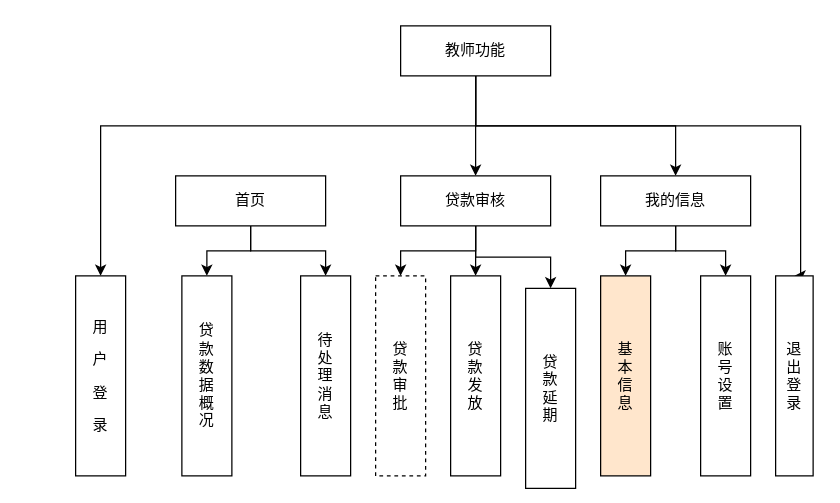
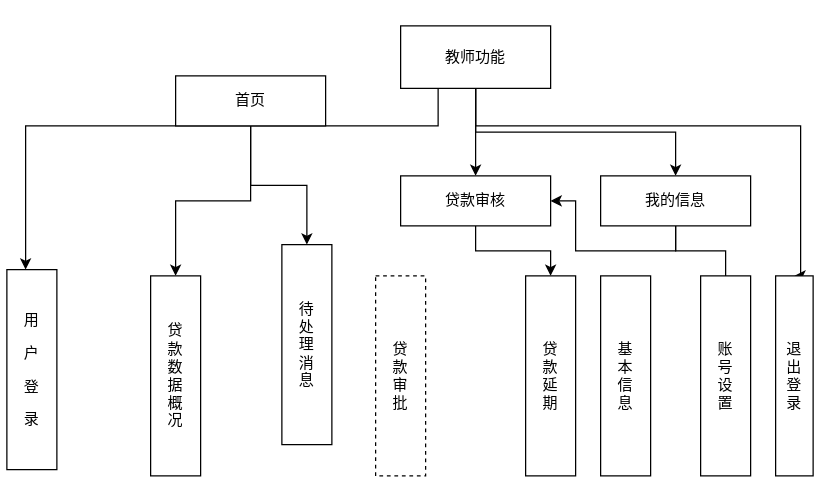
node "教师功能": size 150x50 -> 150x63
node "首页": moved (251, 201) -> (251, 101)
edge "贷款审核" -> "贷 款 审 批": removed
edge "我的信息" -> "基 本 信 息": now "我的信息" -> "贷款审核"
edge "贷款审核" -> "贷 款 发 放": removed
edge "我的信息" -> "账 号 设 置": arrowhead classic -> none
node "用 户 登 录": moved (101, 376) -> (32, 369)
node "贷 款 数 据 概 况": moved (207, 376) -> (176, 376)
node "待 处 理 消 息": moved (326, 376) -> (307, 344)
node "贷 款 发 放": removed
node "基 本 信 息": fillcolor #ffe6cc -> #ffffff
node "贷 款 延 期": moved (551, 388) -> (551, 376)
